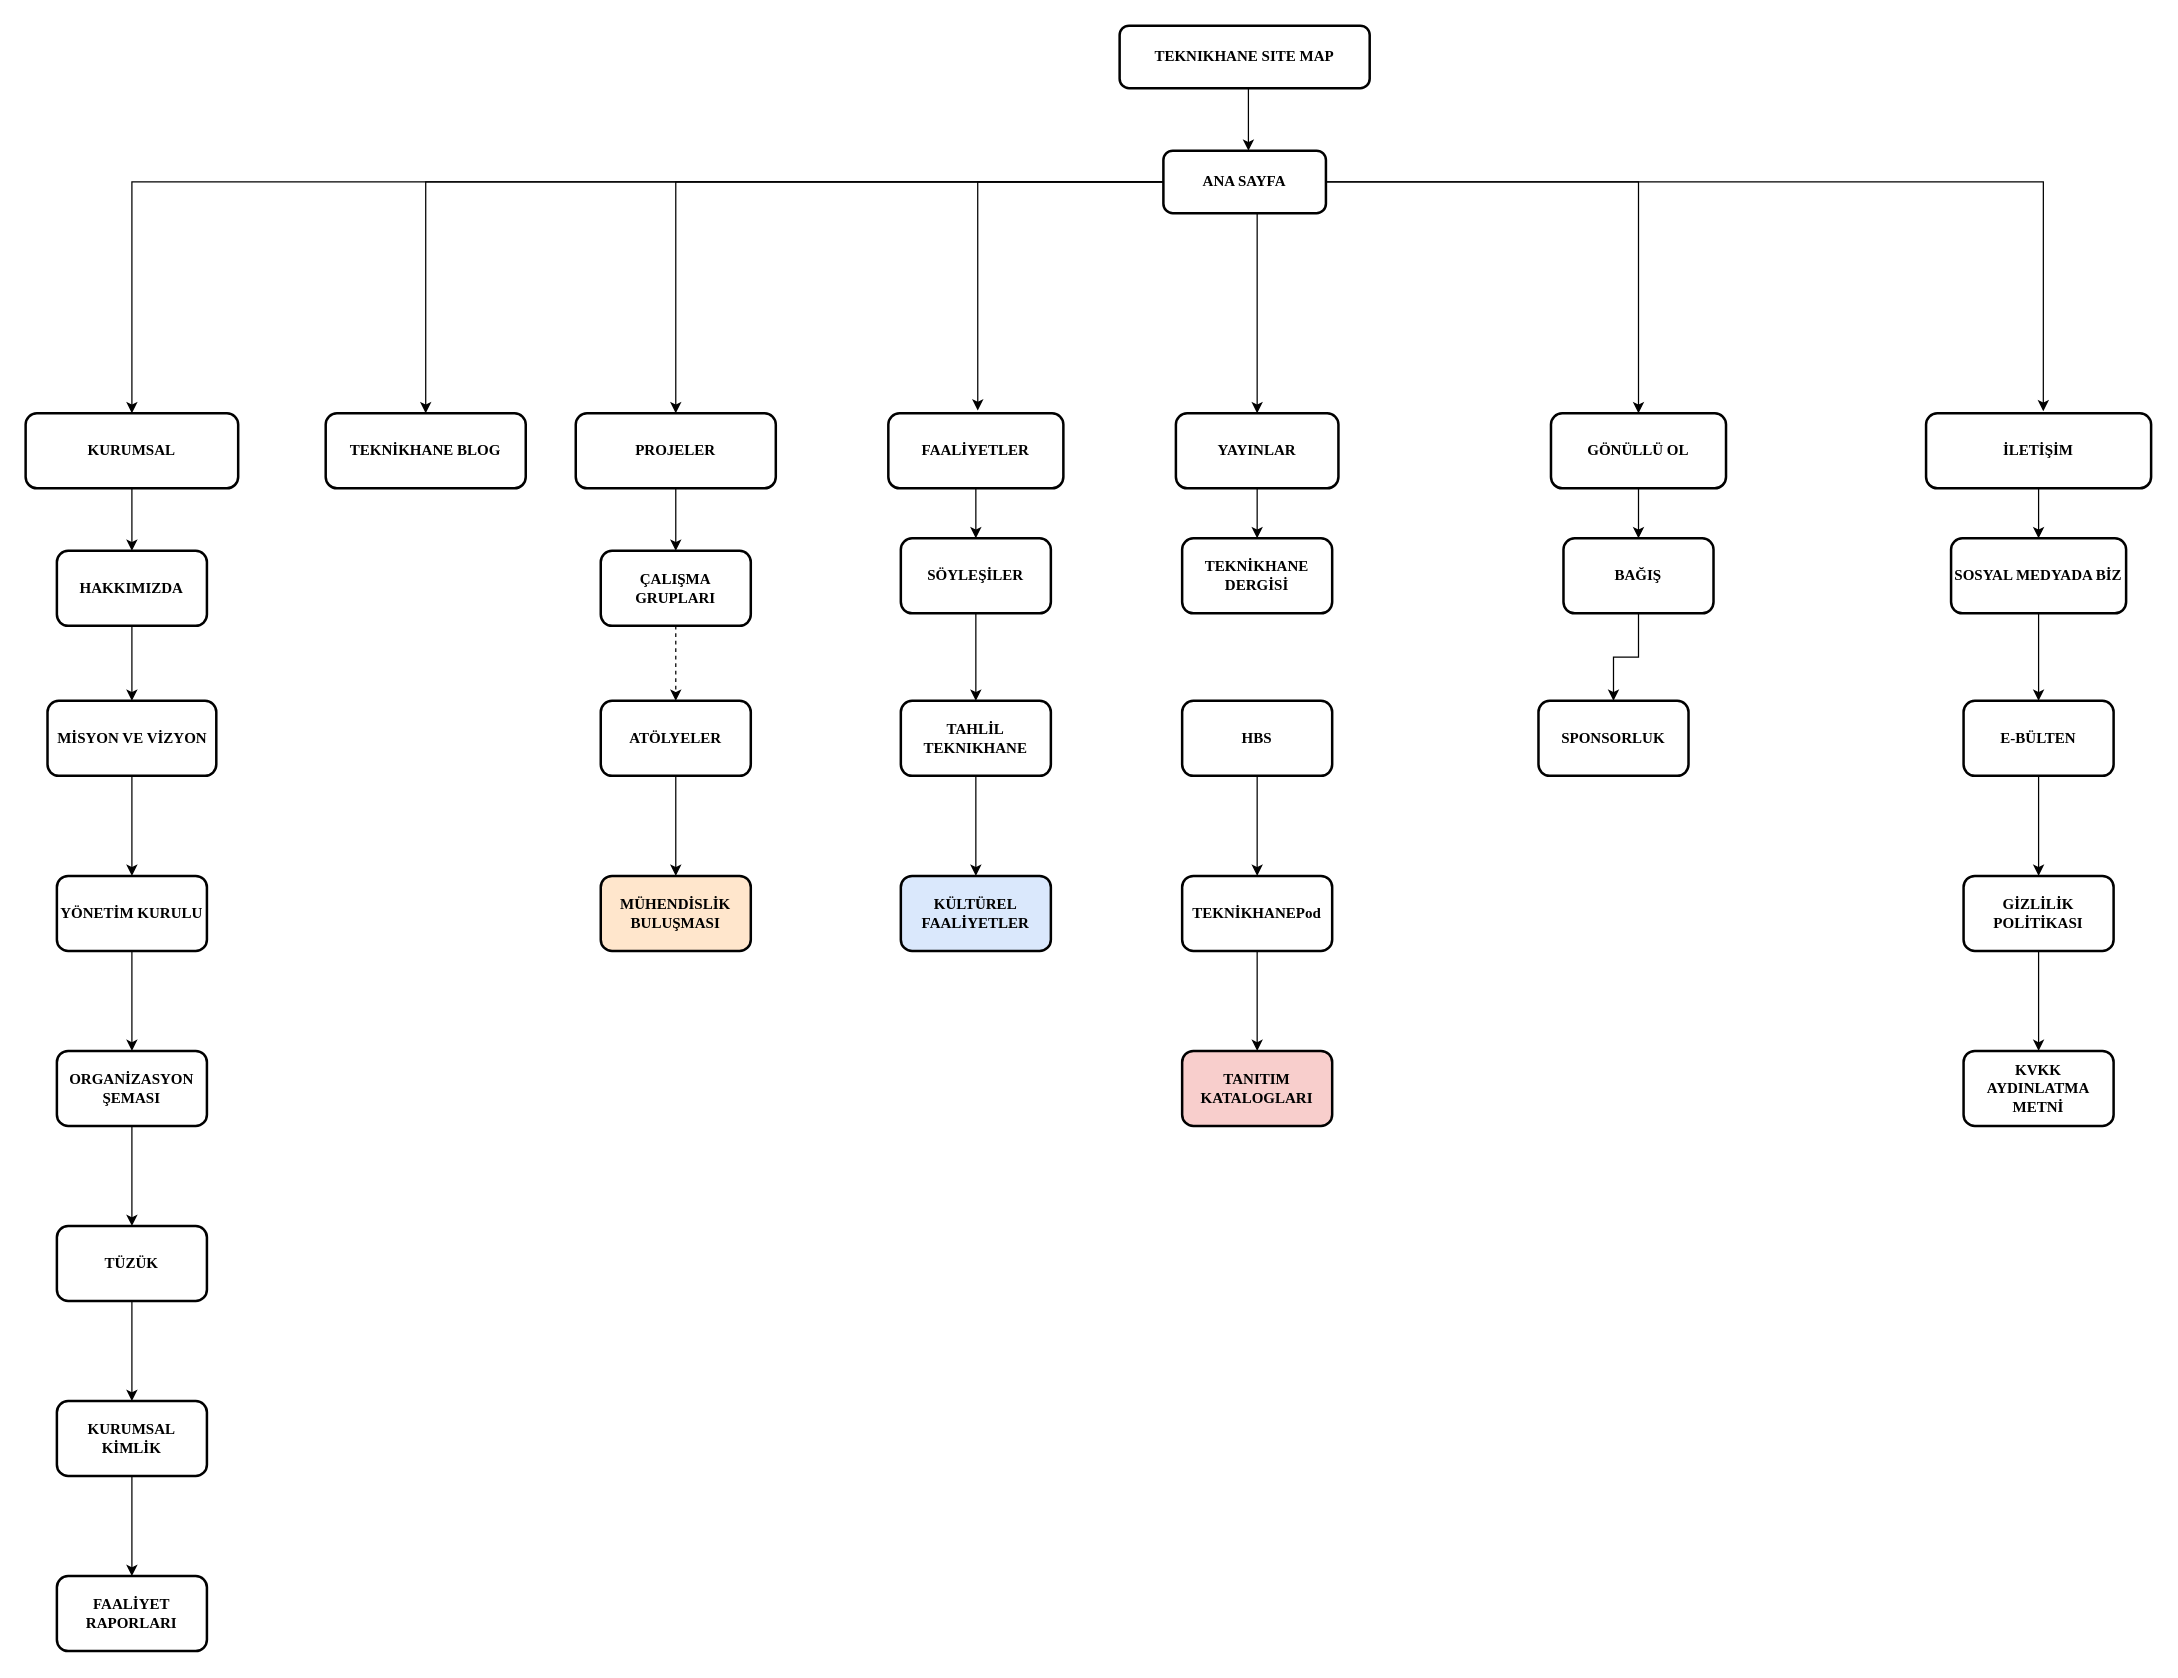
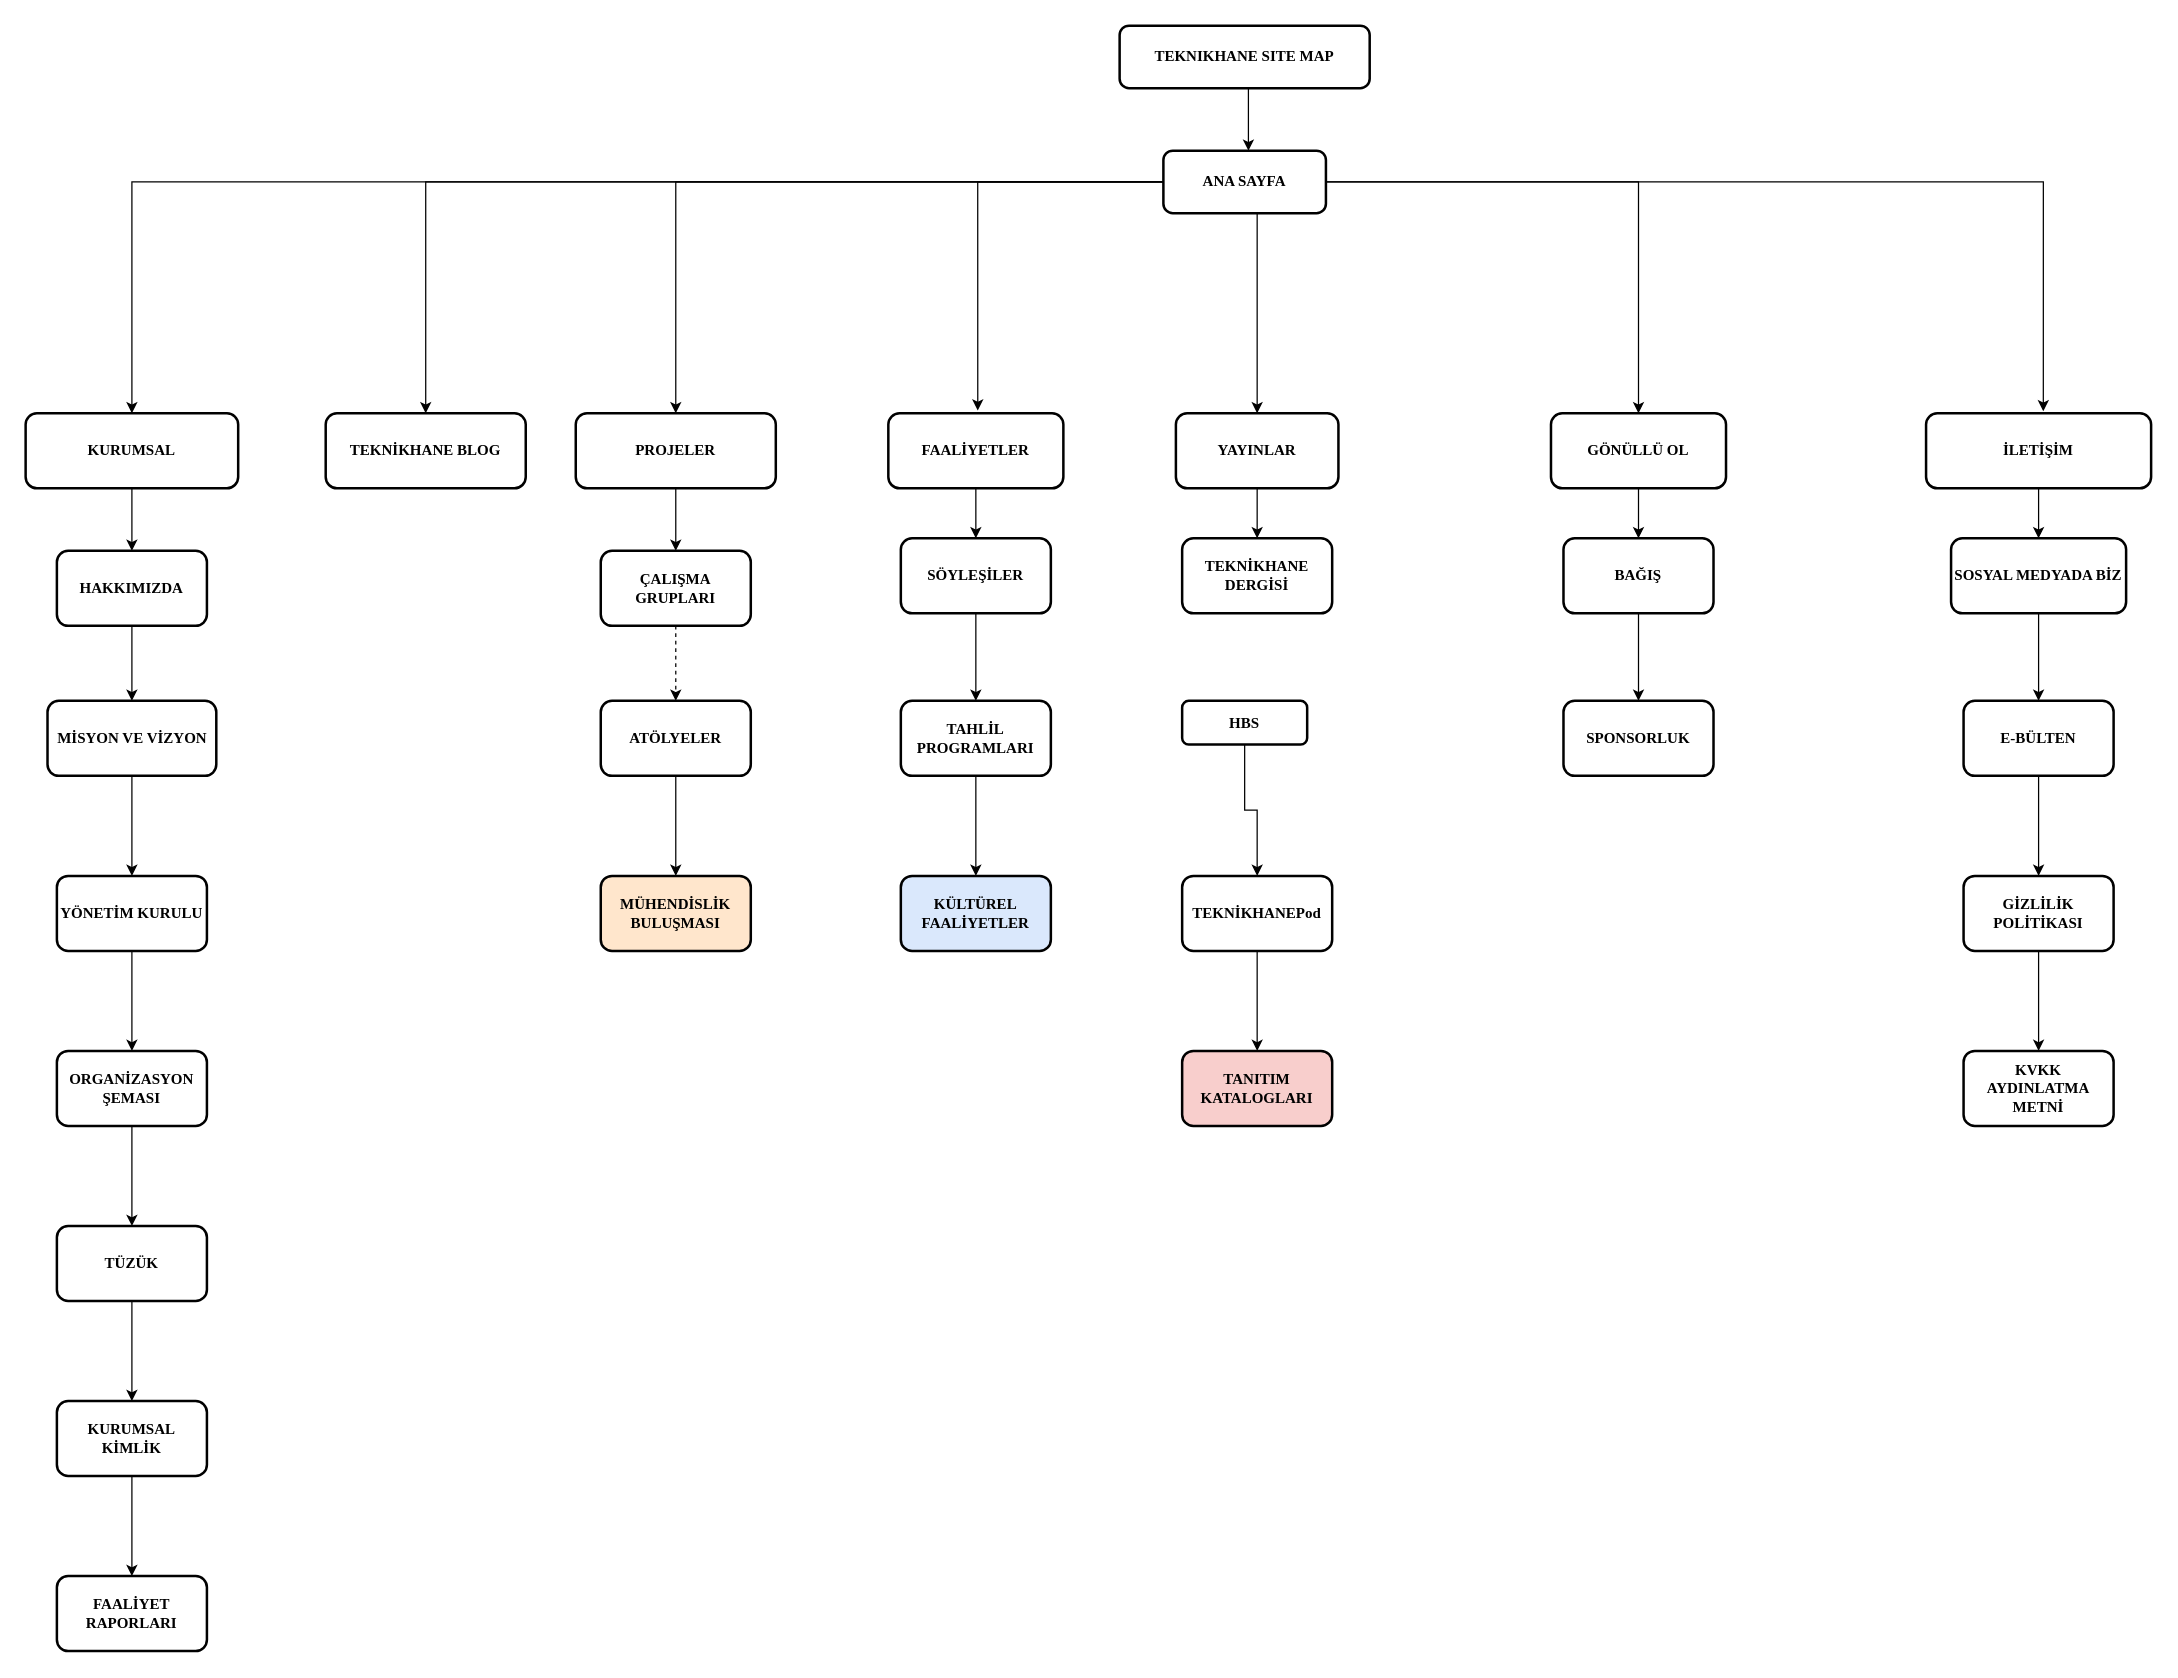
node "TAHLİL TEKNIKHANE": label "TAHLİL TEKNIKHANE" -> "TAHLİL PROGRAMLARI"
node "HBS": size 150x75 -> 125x44
node "SPONSORLUK": moved (1613, 738) -> (1638, 738)
